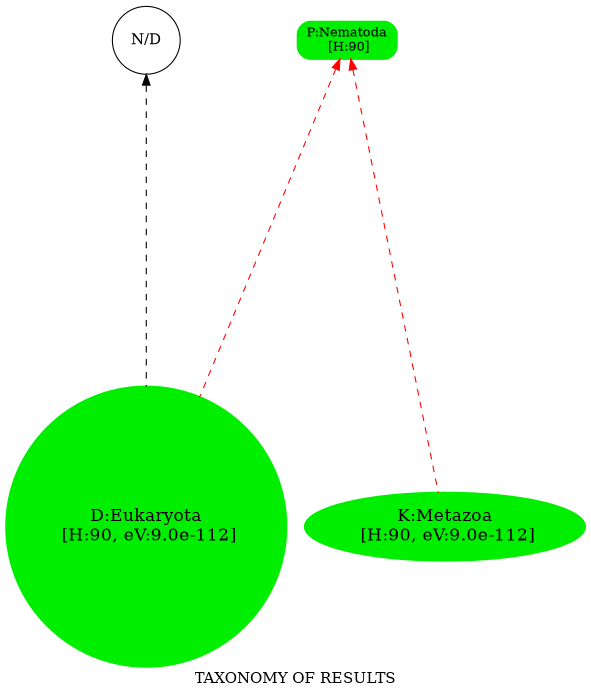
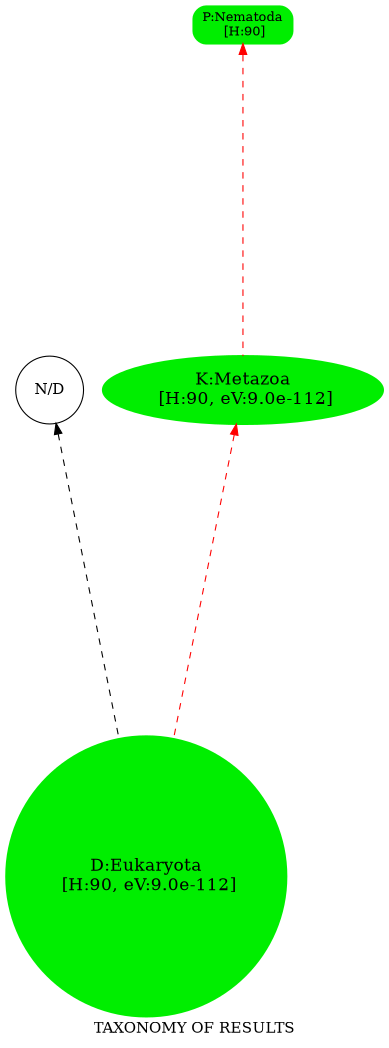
edge "D:Eukaryota [H:90, eV:9.0e-112]" -> "P:Nematoda [H:90]": now "D:Eukaryota [H:90, eV:9.0e-112]" -> "K:Metazoa [H:90, eV:9.0e-112]"
